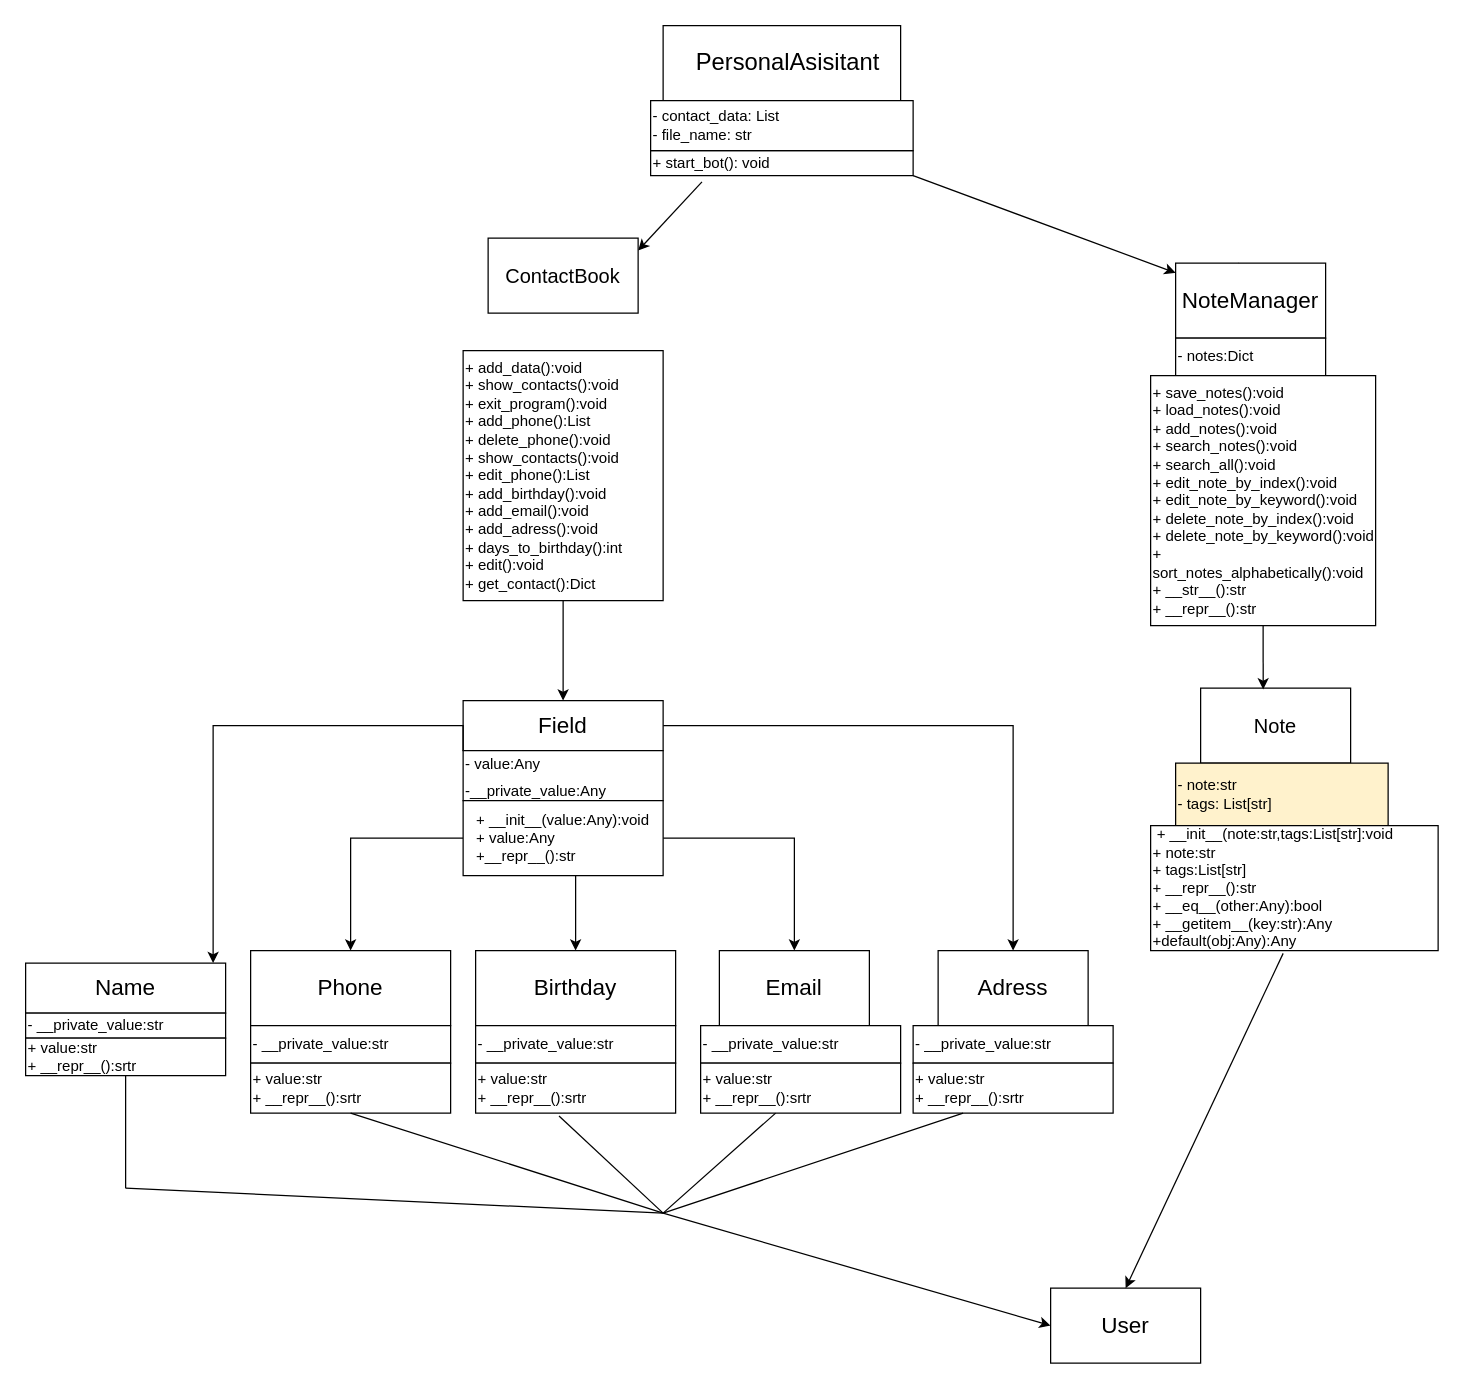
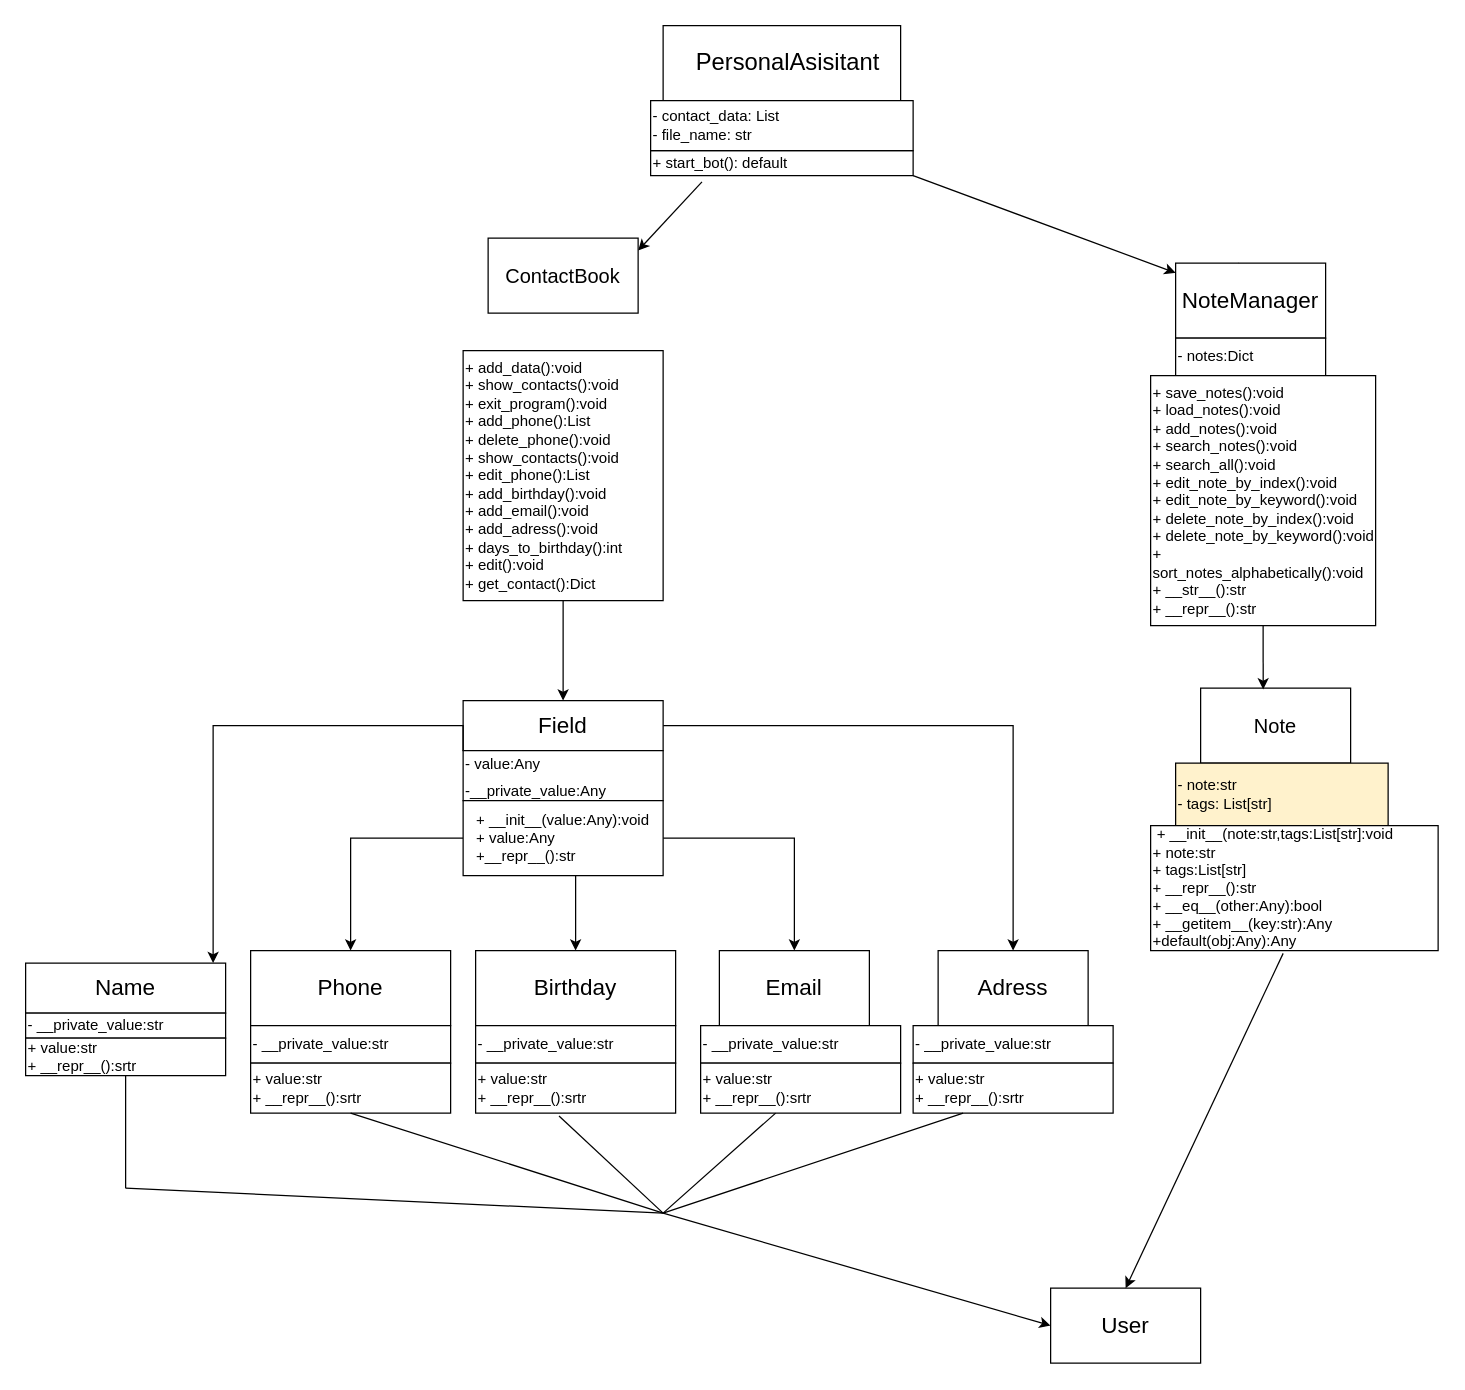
node "+ start_bot(): void": label "+ start_bot(): void" -> "+ start_bot(): default"
